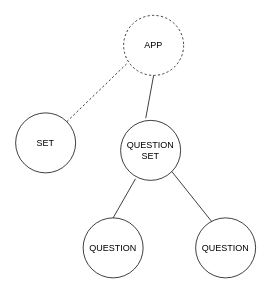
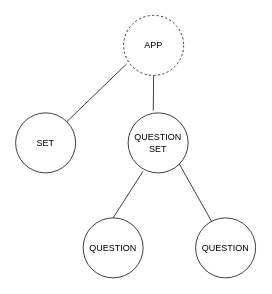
edge "APP" -- "SET": style dashed -> solid
node "QUESTION SET": moved (150, 150) -> (158, 143)
